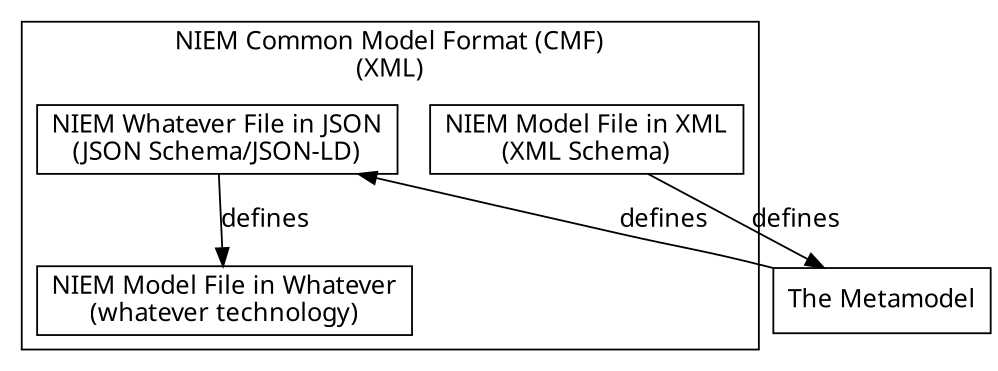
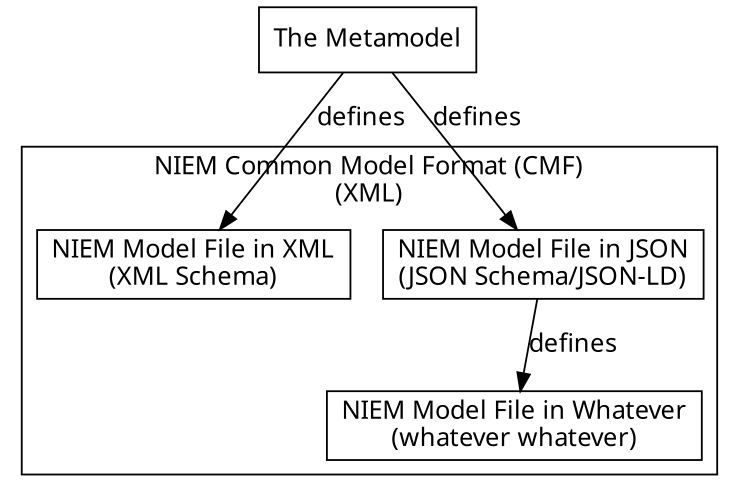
node "NIEM Whatever File in JSON (JSON Schema/JSON-LD)": label "NIEM Whatever File in JSON (JSON Schema/JSON-LD)" -> "NIEM Model File in JSON (JSON Schema/JSON-LD)"
edge "NIEM Model File in XML (XML Schema)" -> "The Metamodel": reversed
node "NIEM Model File in Whatever (whatever technology)": label "NIEM Model File in Whatever (whatever technology)" -> "NIEM Model File in Whatever (whatever whatever)"
